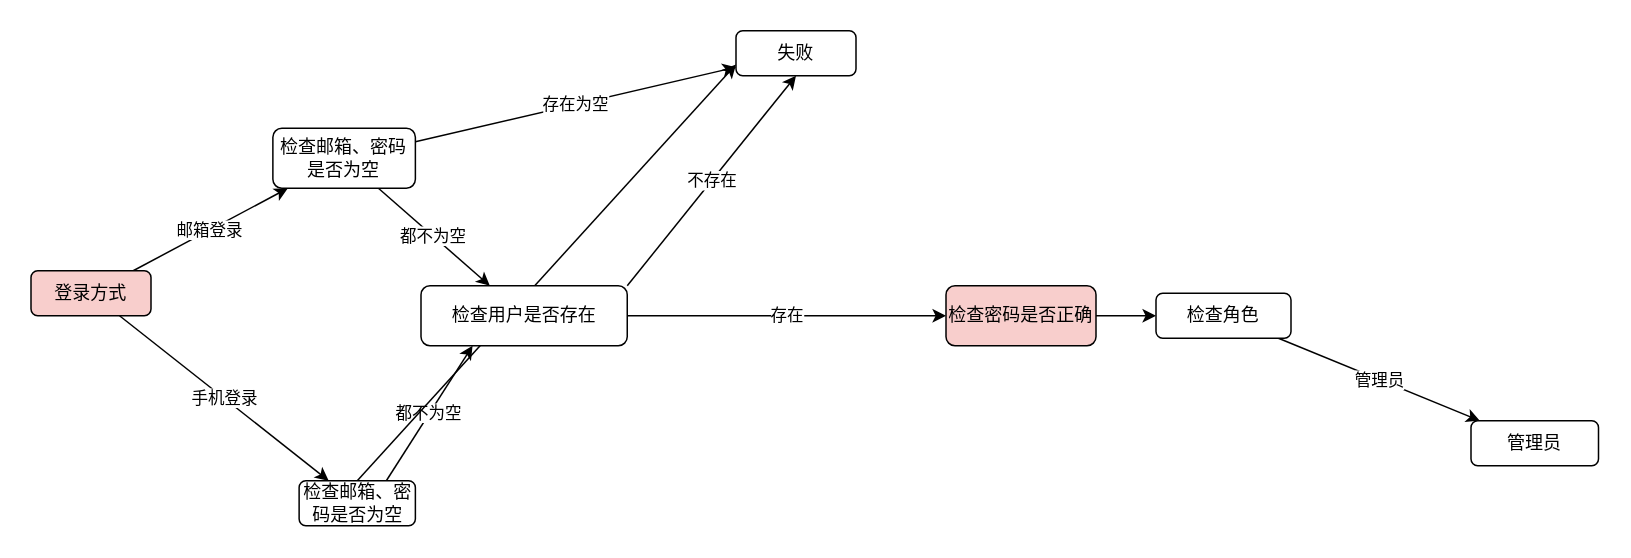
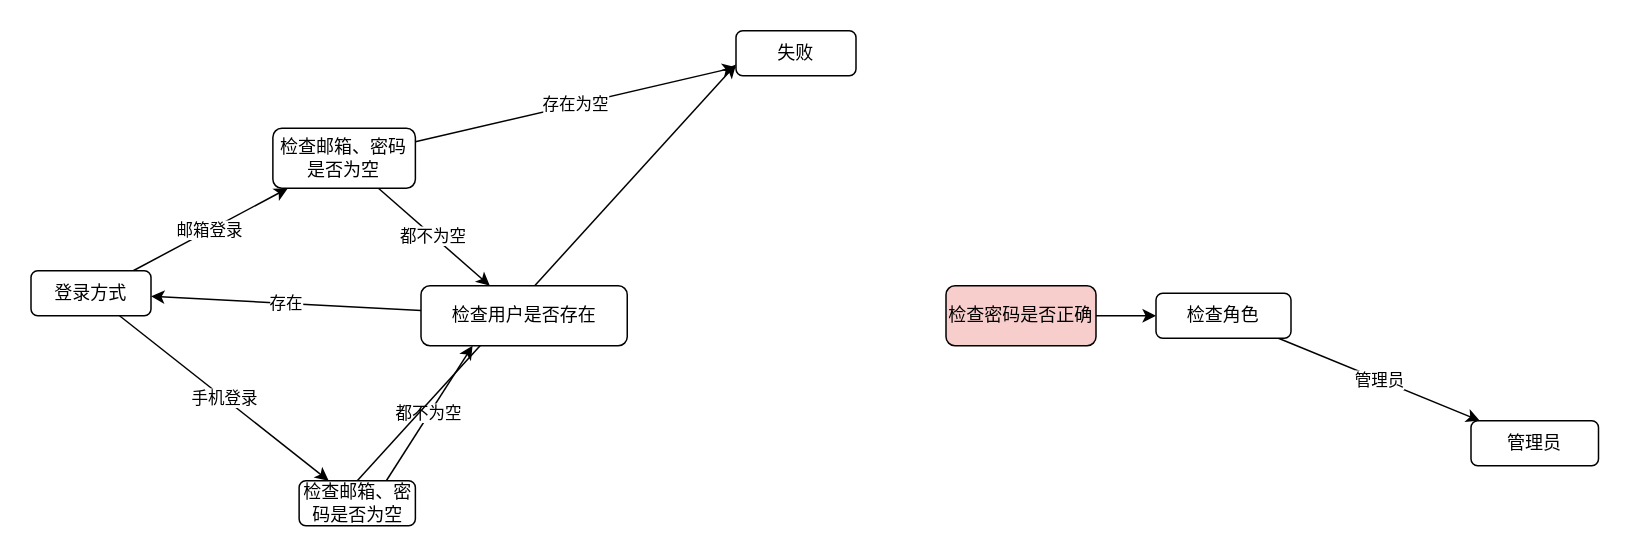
edge "检查用户是否存在" -> "失败": removed, label "不存在"
node "登录方式": fillcolor #f8cecc -> #ffffff
edge "检查用户是否存在" -> "检查密码是否正确": now "检查用户是否存在" -> "登录方式"
